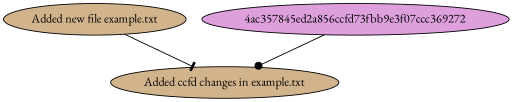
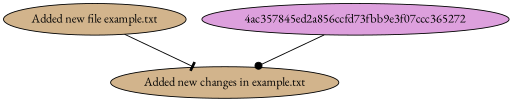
node "4ac357845ed2a856ccfd73fbb9e3f07ccc369272": label "4ac357845ed2a856ccfd73fbb9e3f07ccc369272" -> "4ac357845ed2a856ccfd73fbb9e3f07ccc365272"
node "Added ccfd changes in example.txt": label "Added ccfd changes in example.txt" -> "Added new changes in example.txt"
